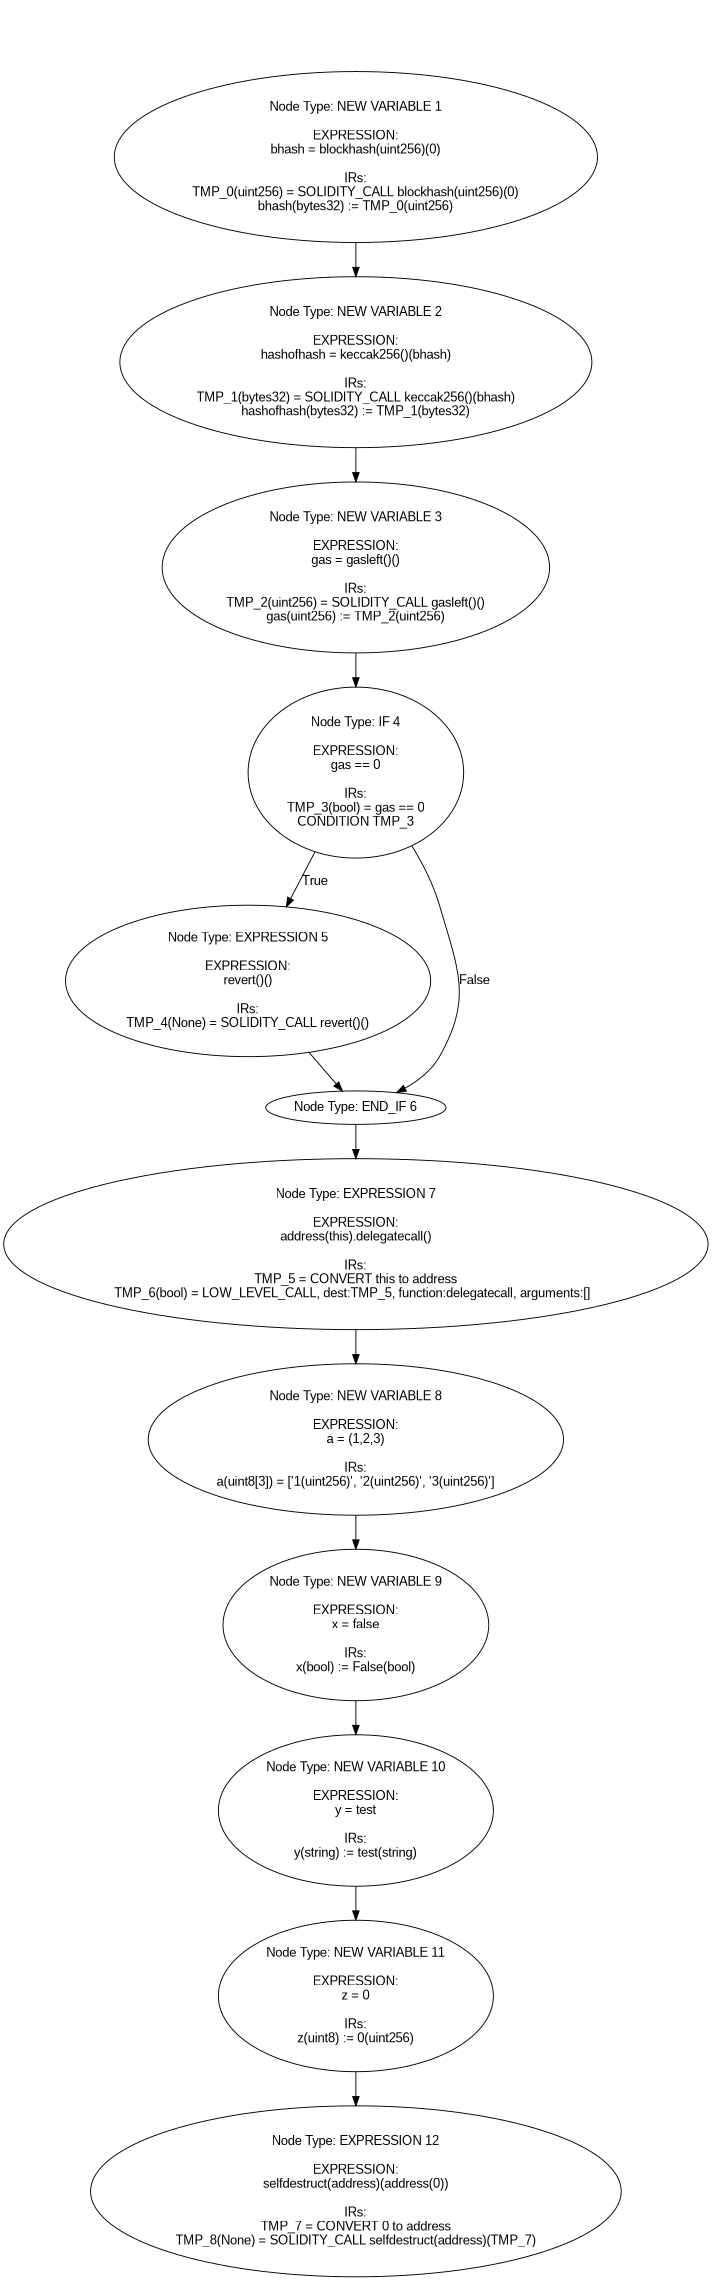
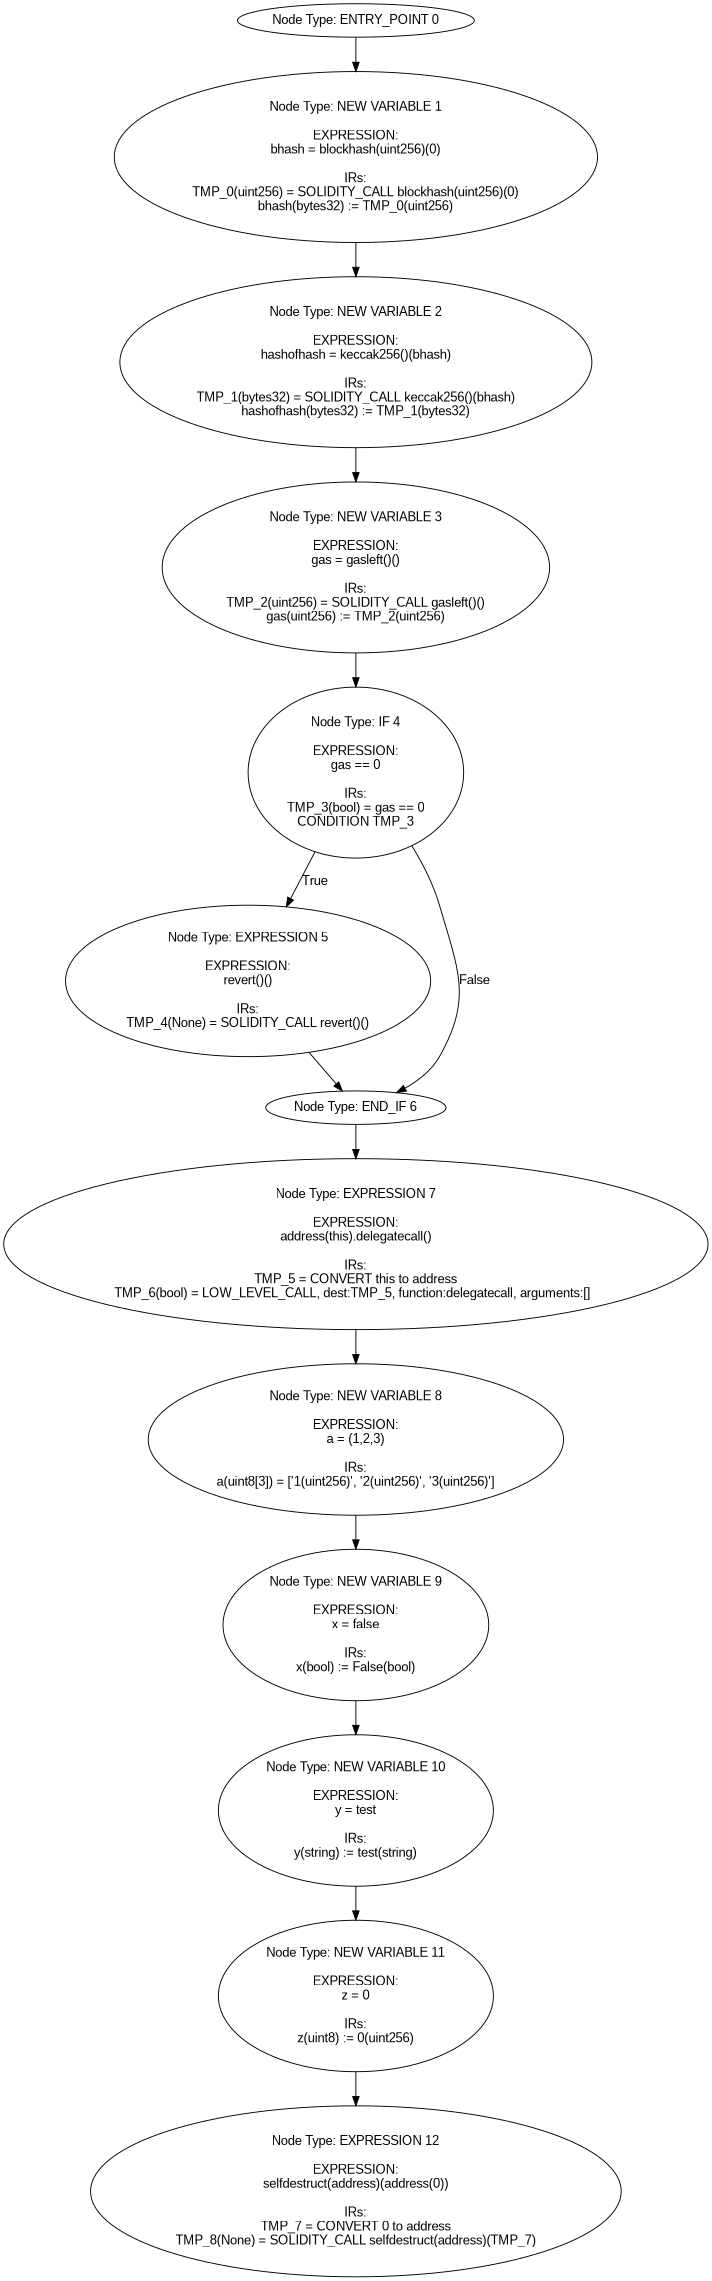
node "Node Type: ENTRY_POINT 0": added
